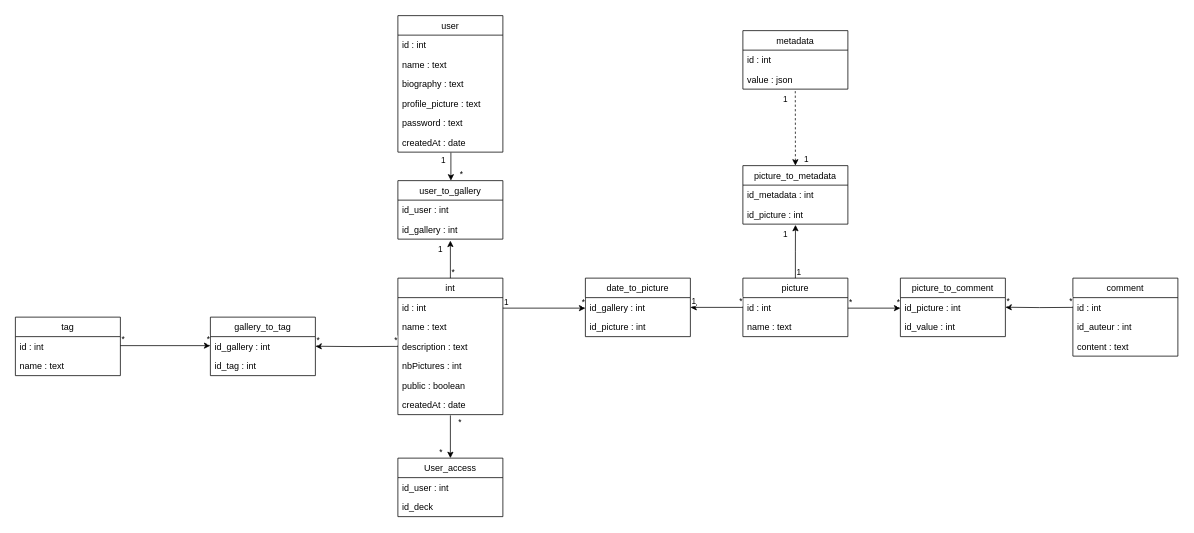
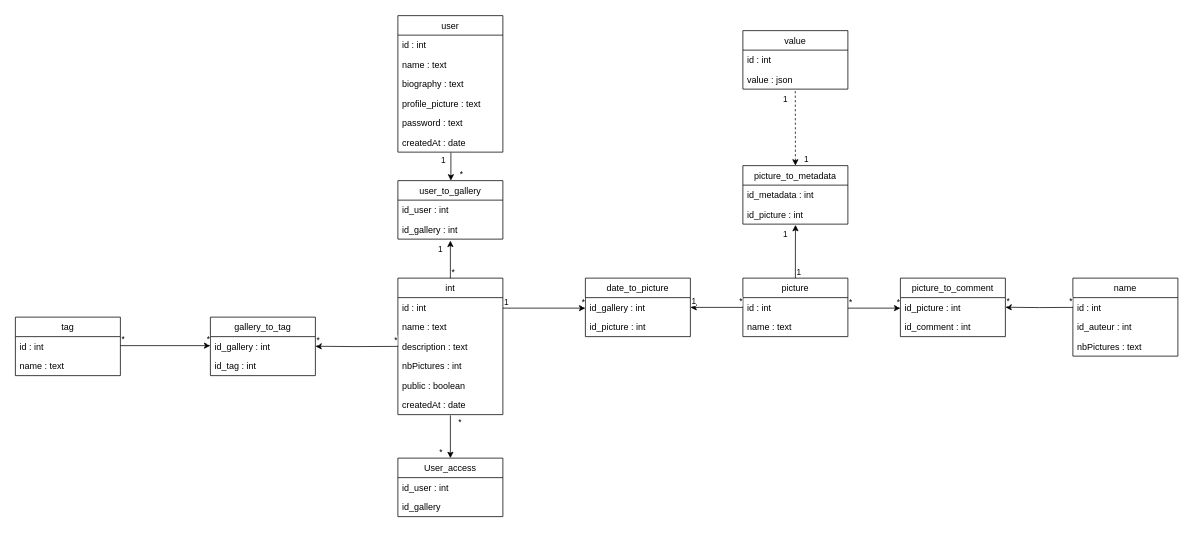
node "metadata": label "metadata" -> "value"
node "comment": label "comment" -> "name"
node "id_value : int": label "id_value : int" -> "id_comment : int"
node "content : text": label "content : text" -> "nbPictures : text"
node "id_deck": label "id_deck" -> "id_gallery"
